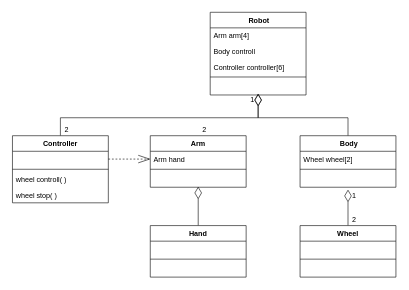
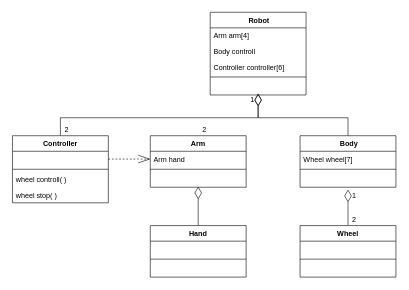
node "Wheel wheel[2]": label "Wheel wheel[2]" -> "Wheel wheel[7]"
